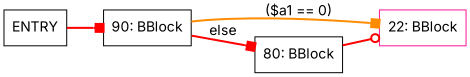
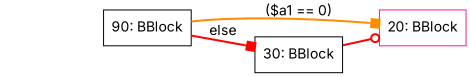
node "ENTRY": removed
node "22: BBlock": label "22: BBlock" -> "20: BBlock"
node "80: BBlock": label "80: BBlock" -> "30: BBlock"
